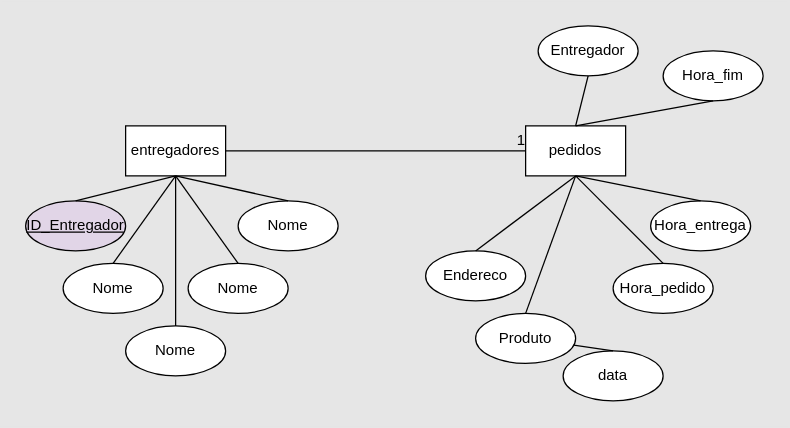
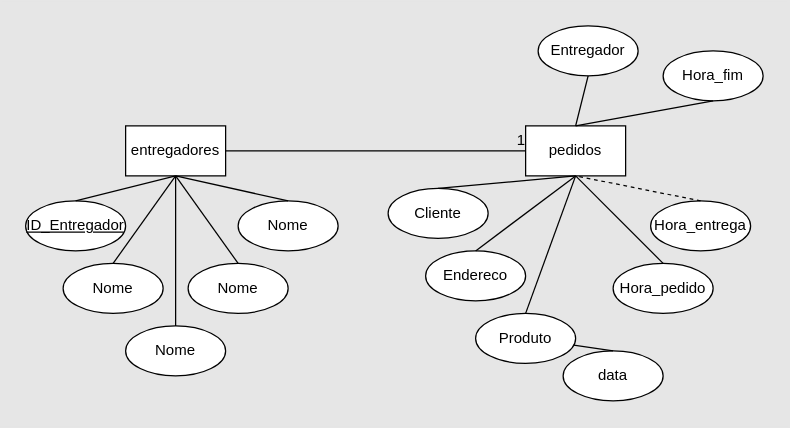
edge "pedidos" -- "Cliente": added
edge "pedidos" -- "Hora_entrega": style solid -> dashed
node "Cliente": added
node "ID_Entregador": fillcolor #e1d5e7 -> #ffffff
